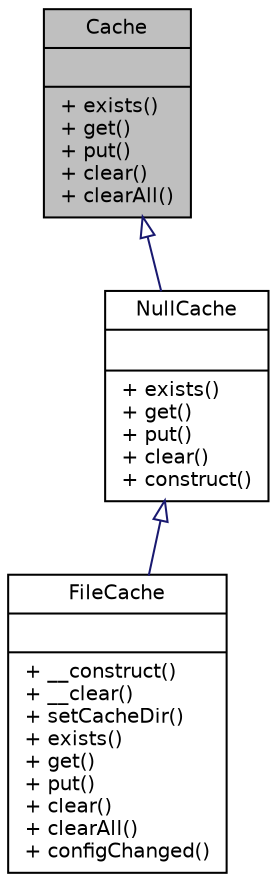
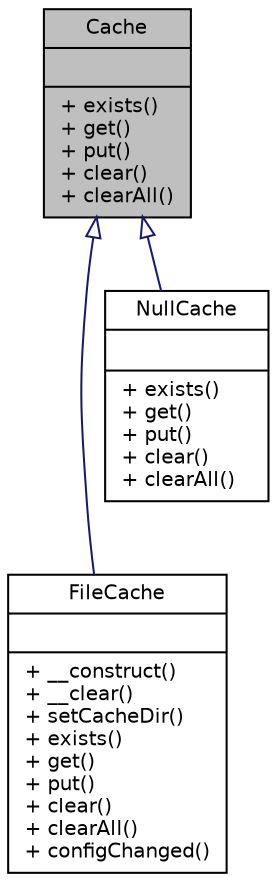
node "NullCache": text "+ construct()" -> "+ clearAll()"
edge "FileCache" -> "NullCache": now "FileCache" -> "Cache"
